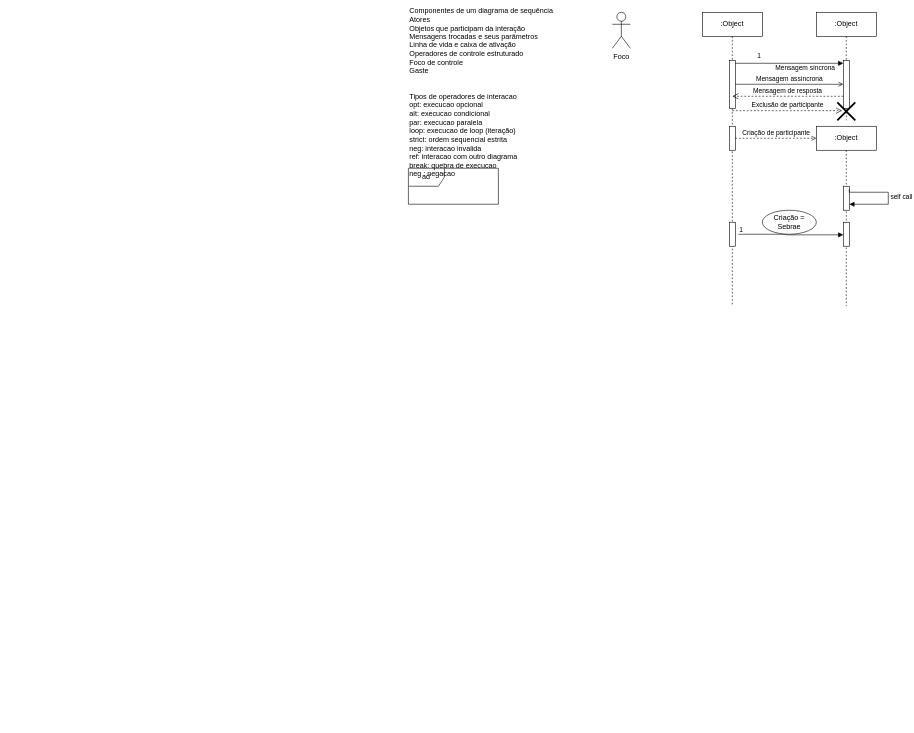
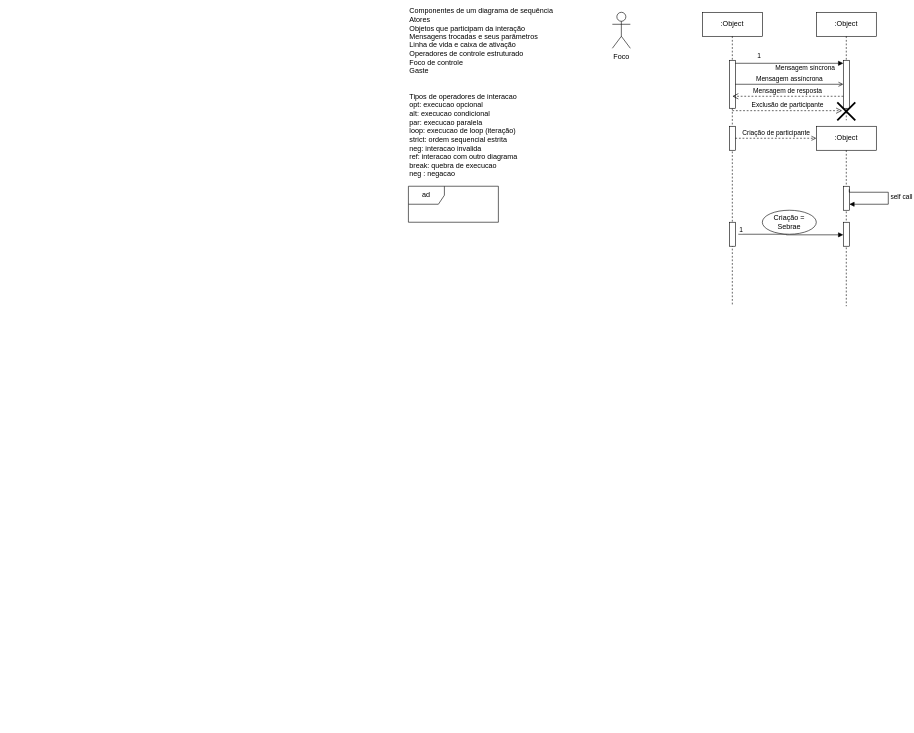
node "ad": moved (453, 186) -> (453, 204)
